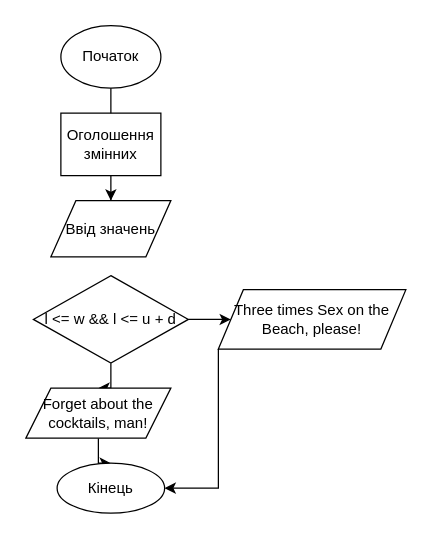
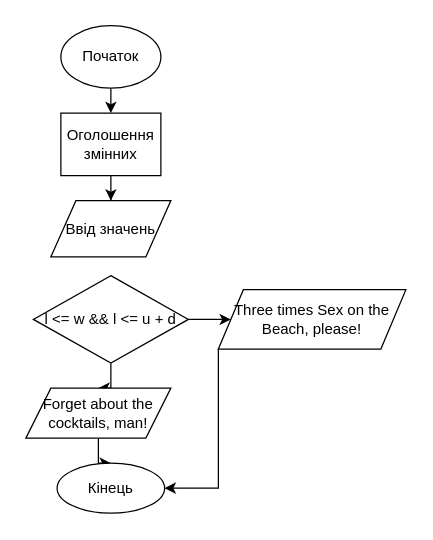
edge "Початок" -- "Оголошення змінних": arrowhead none -> classic
